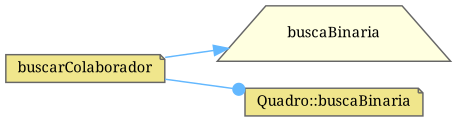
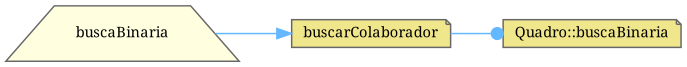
edge "buscarColaborador" -> "buscaBinaria": reversed
